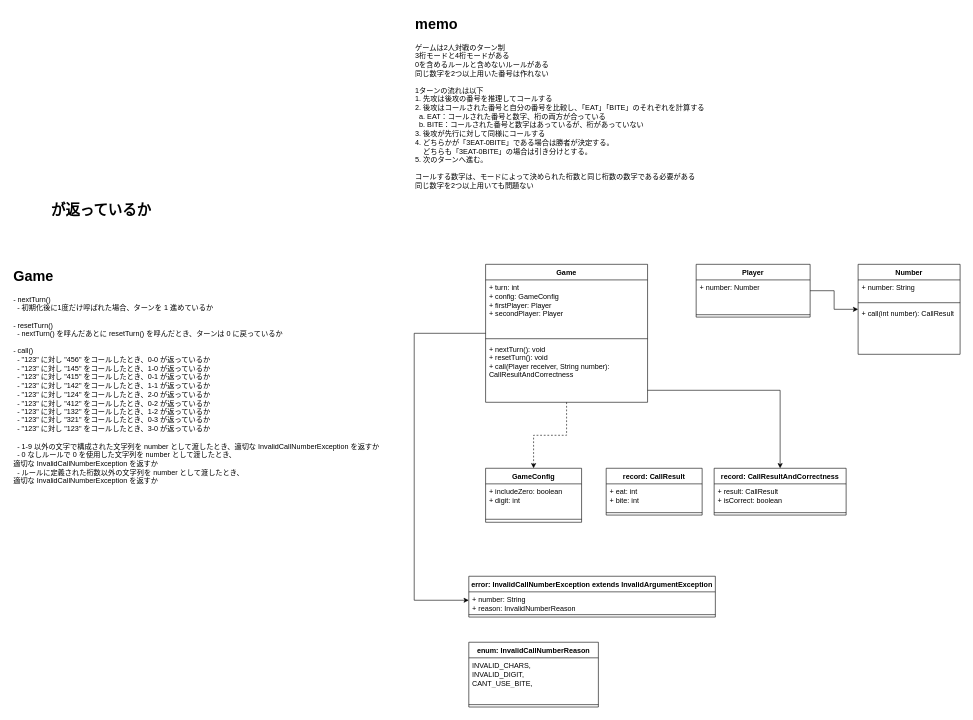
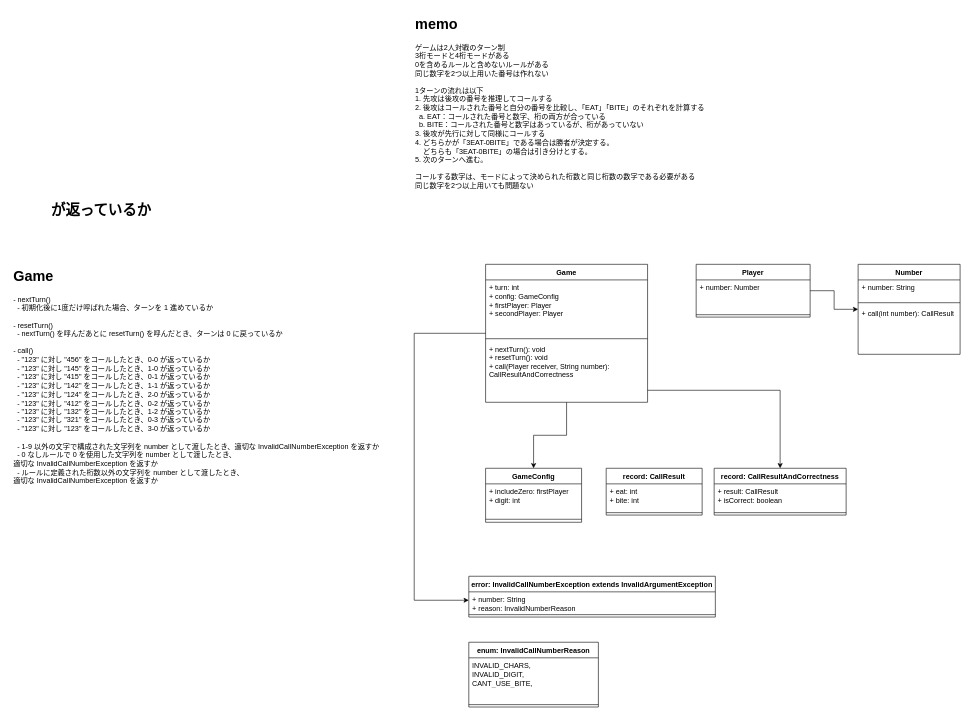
edge "Game" -> "GameConfig": style dashed -> solid
node "+ includeZero: boolean + digit: int": label "+ includeZero: boolean + digit: int" -> "+ includeZero: firstPlayer + digit: int"
